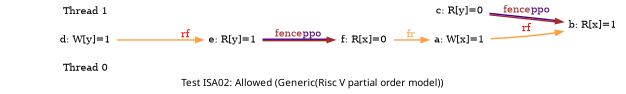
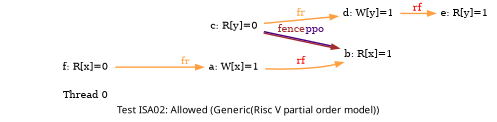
node "Thread 1": removed
edge "c: R[y]=0" -> "d: W[y]=1": added, label "fr"
edge "e: R[y]=1" -> "f: R[x]=0": removed, label "fence ppo"
